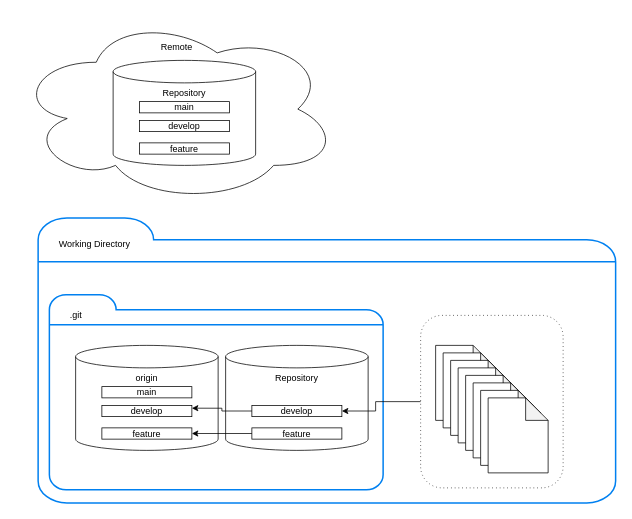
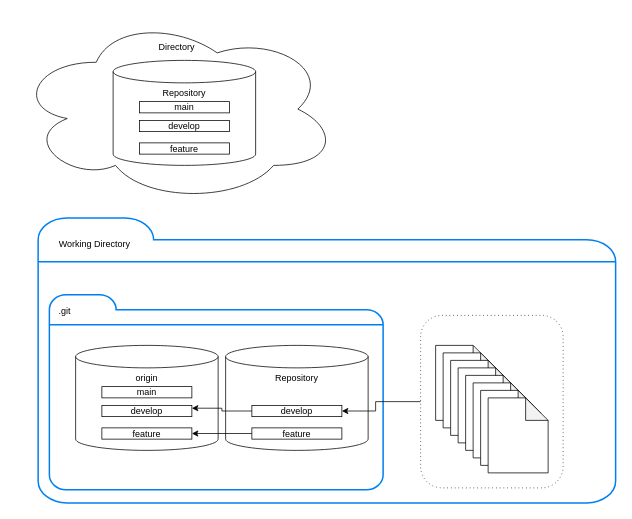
node "Remote": label "Remote" -> "Directory"
node ".git": moved (75, 315) -> (64, 312)
